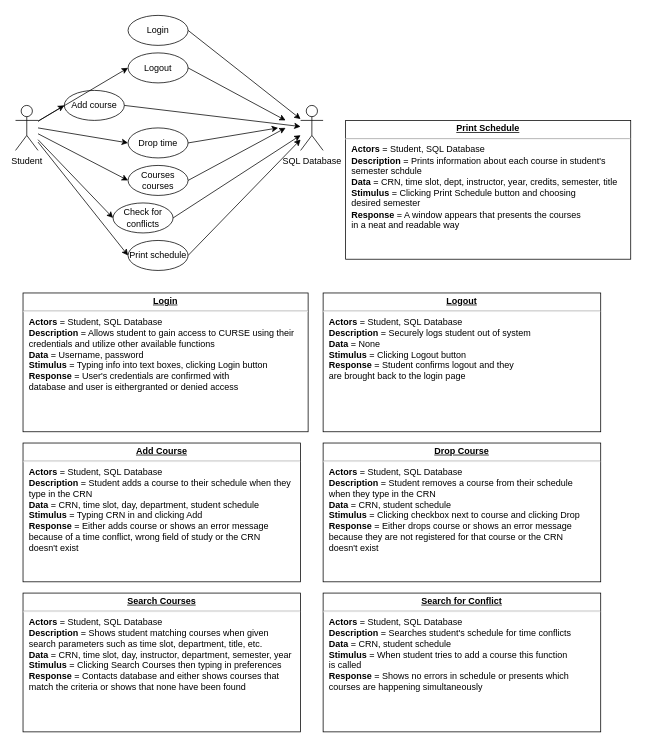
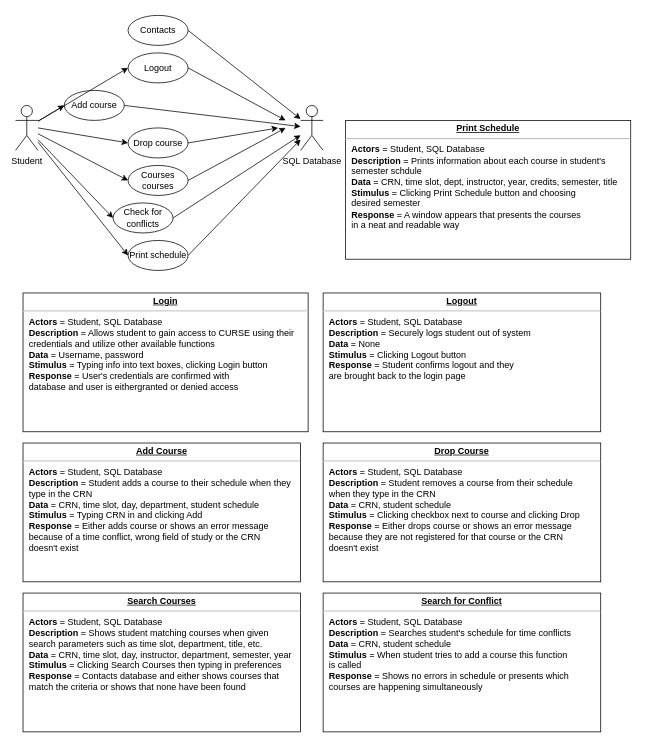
node "Login": label "Login" -> "Contacts"
node "Drop time": label "Drop time" -> "Drop course"
